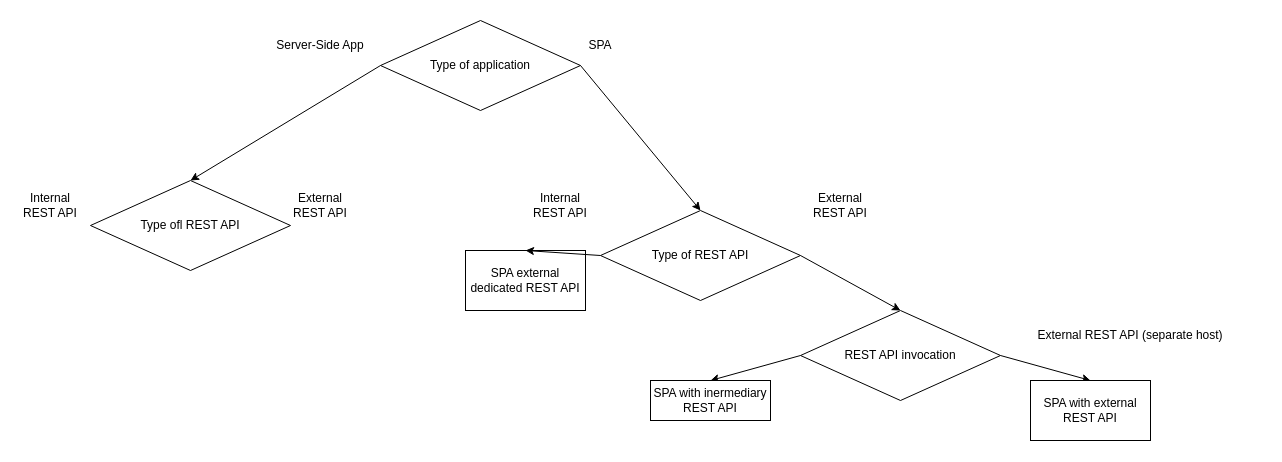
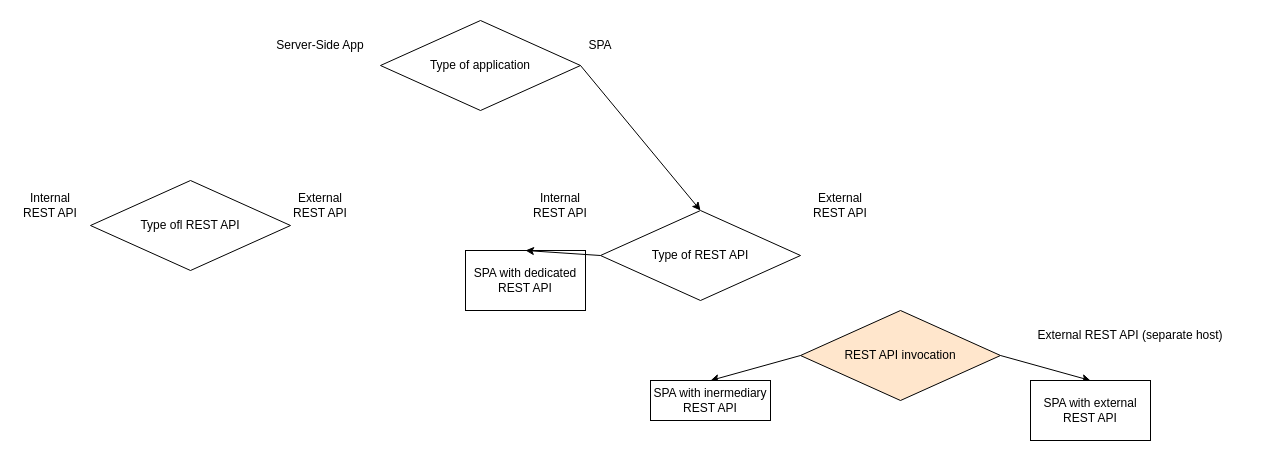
edge "Type of application" -> "Type ofl REST API": removed
node "SPA external dedicated REST API": label "SPA external dedicated REST API" -> "SPA with dedicated REST API"
edge "Type of REST API" -> "REST API invocation": removed
node "REST API invocation": fillcolor #ffffff -> #ffe6cc
